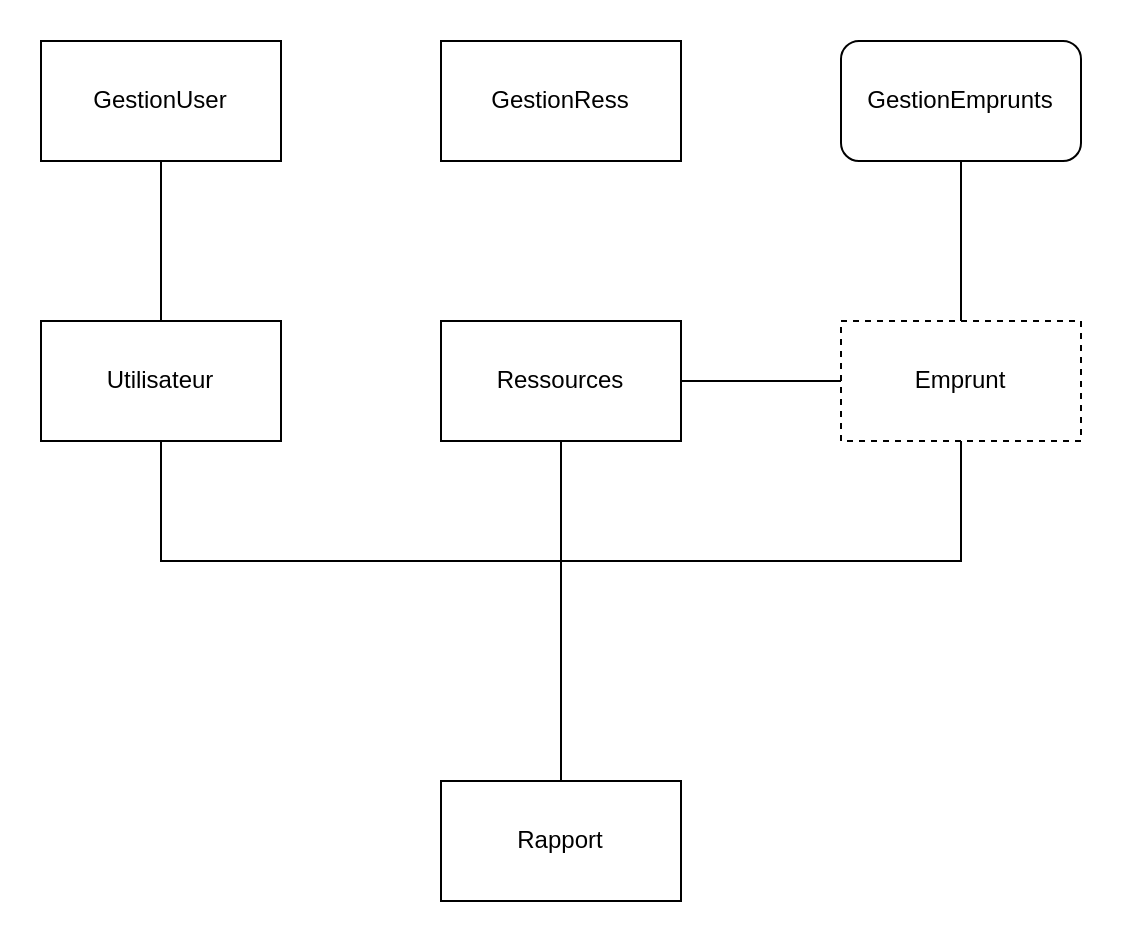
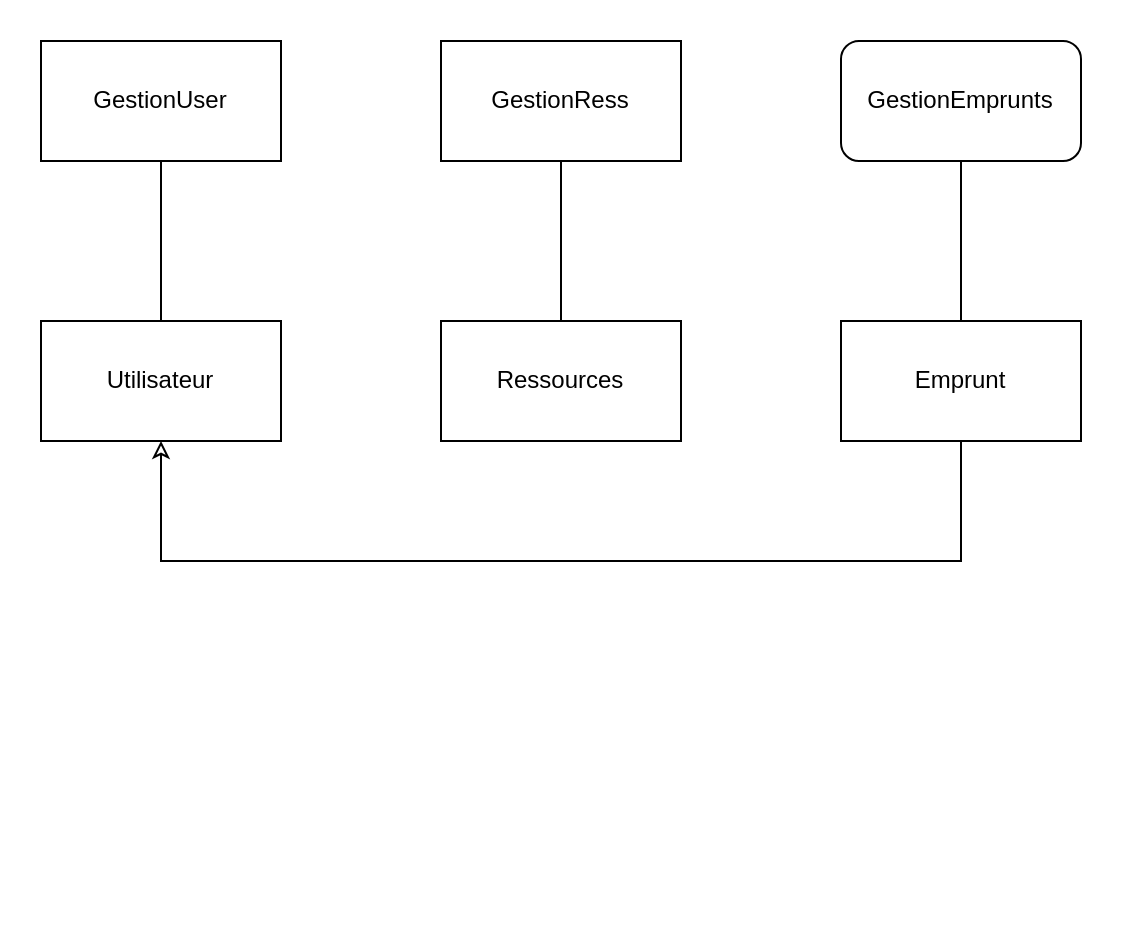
edge "GestionRess" -- "Ressources": added
edge "Ressources" -- "Emprunt": removed
node "Emprunt": style dashed -> solid
edge "Utilisateur" -- "Emprunt": arrowhead none -> classic
edge "Ressources" -- "Rapport": removed
node "Rapport": removed
